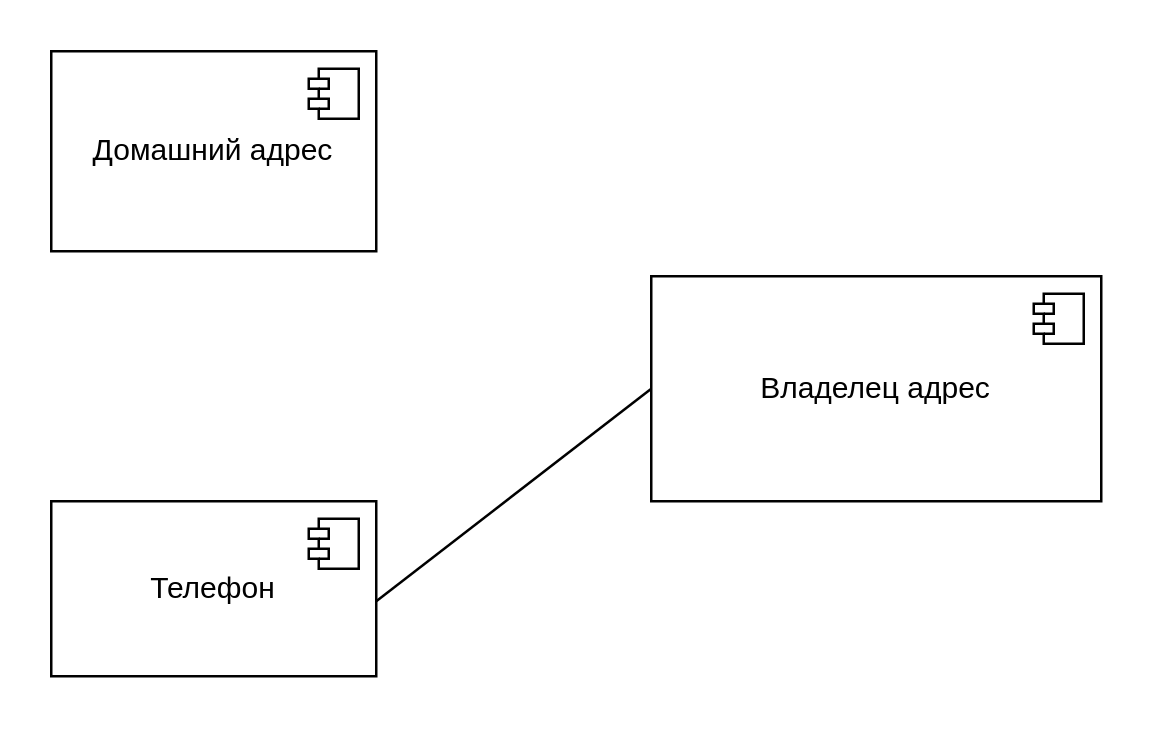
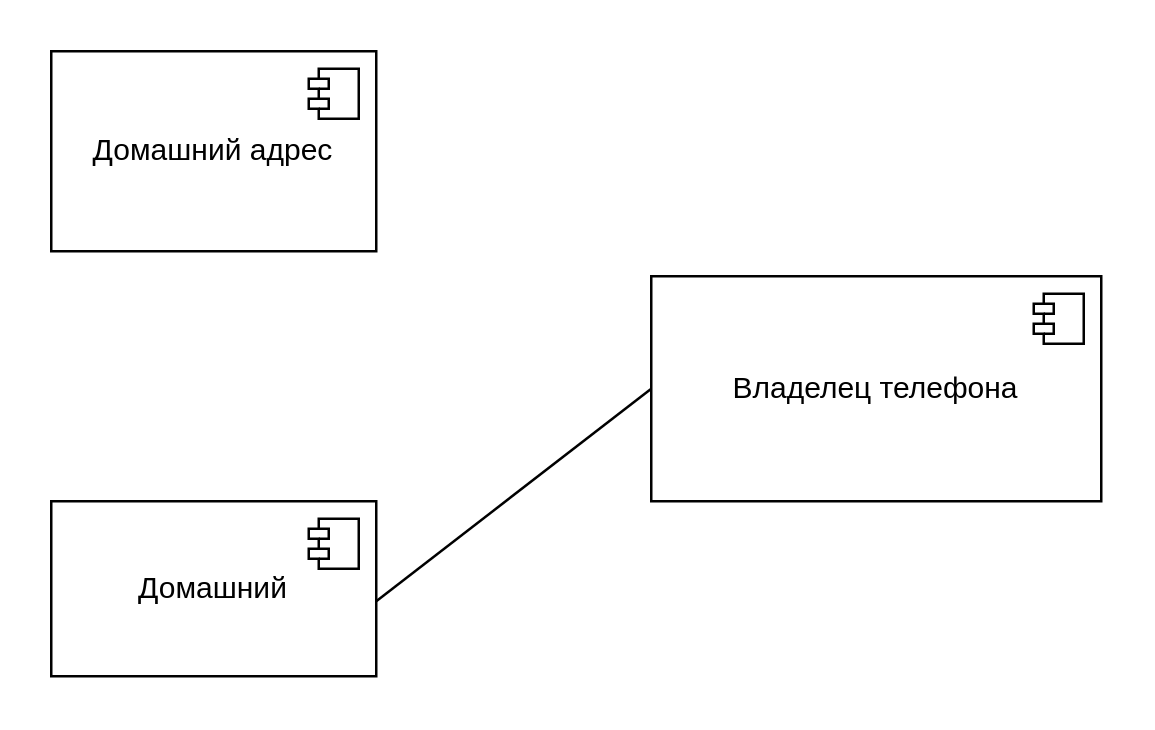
node "Владелец адрес": label "Владелец адрес" -> "Владелец телефона"
node "Телефон": label "Телефон" -> "Домашний"
